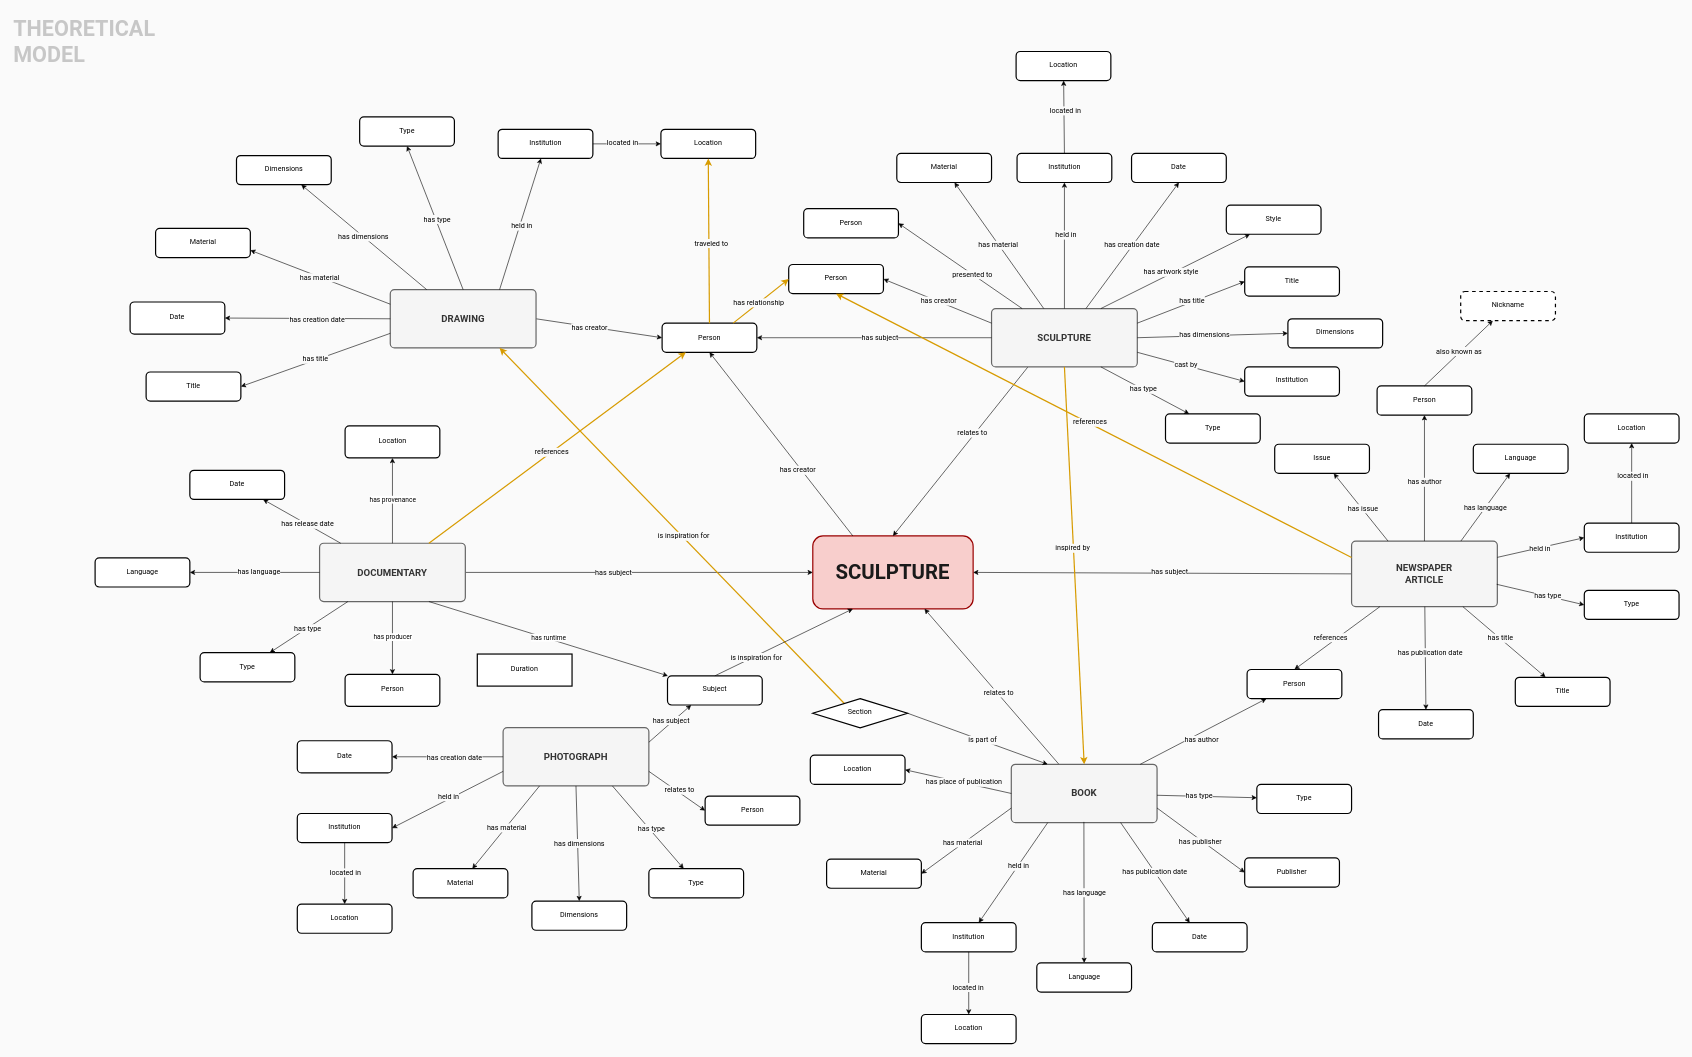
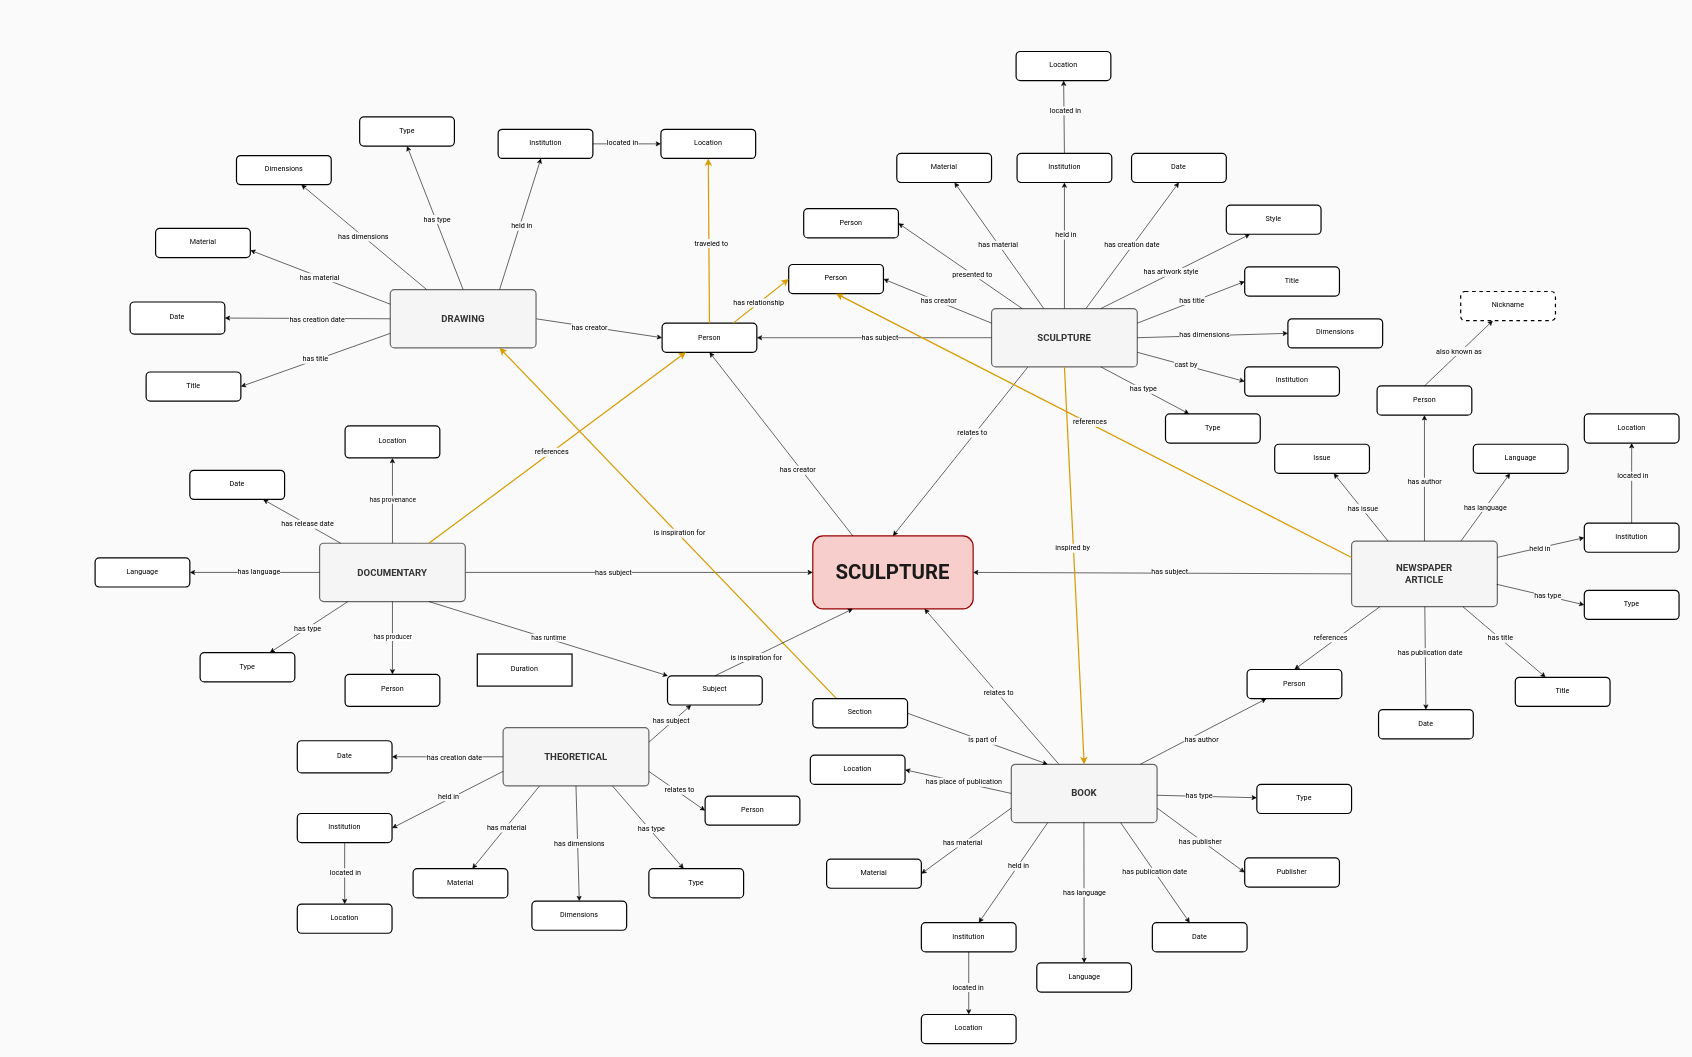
node "THEORETICAL MODEL": removed
node "Section": shape diamond -> rounded rectangle
node "PHOTOGRAPH": label "PHOTOGRAPH" -> "THEORETICAL"
